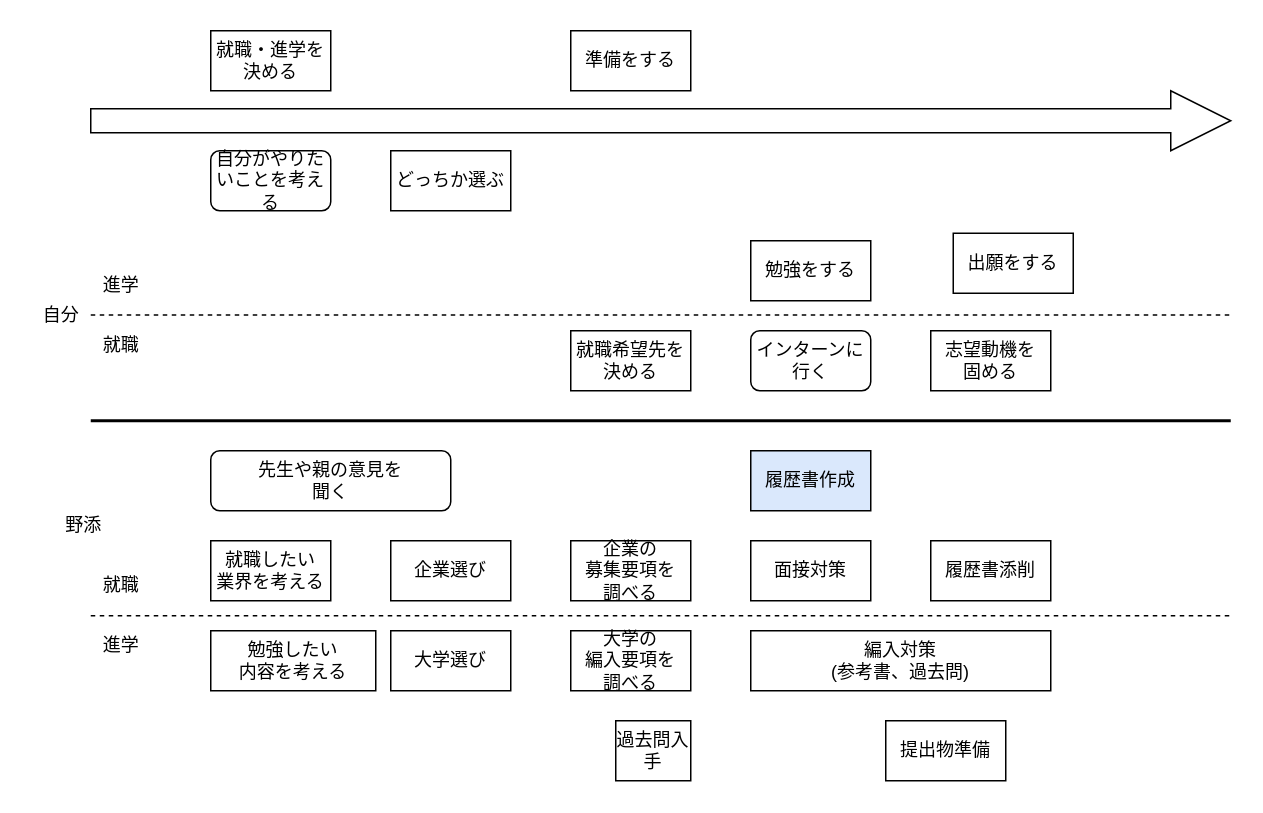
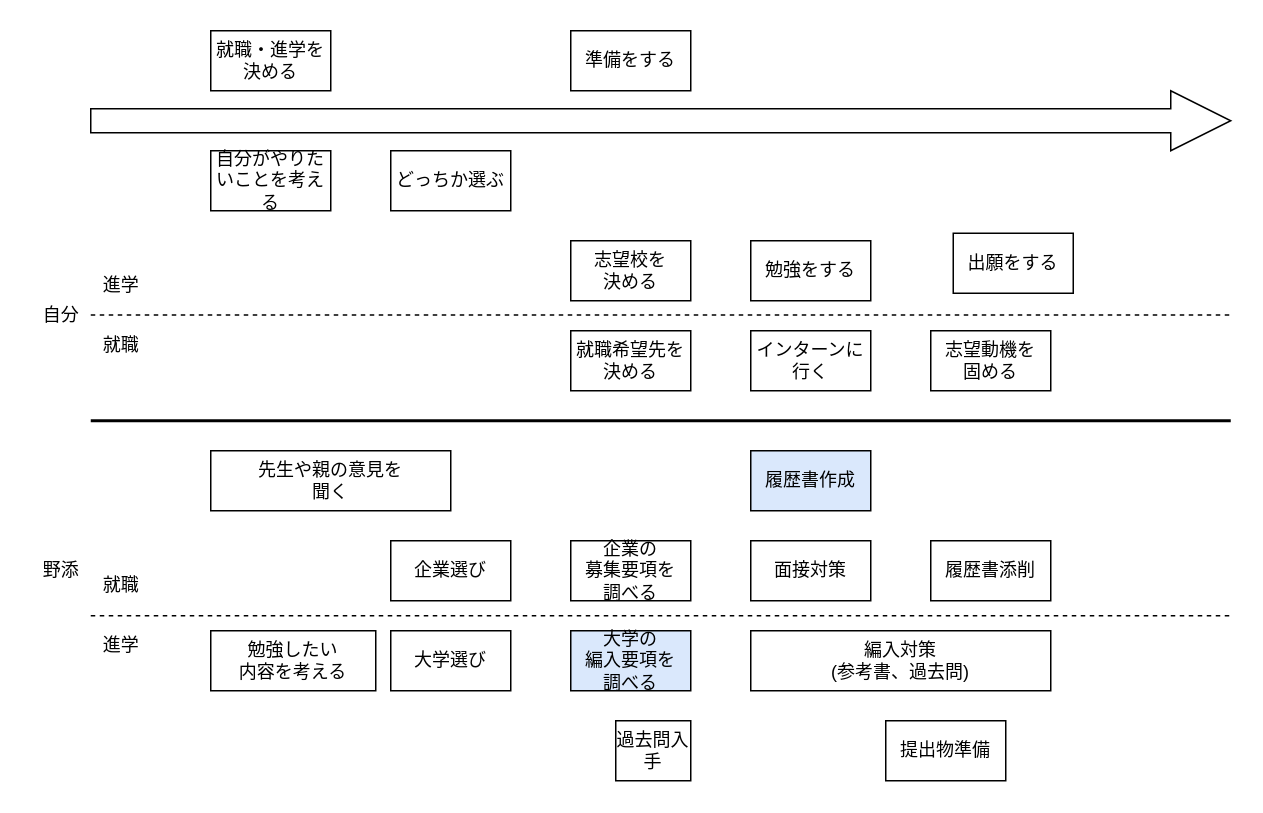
node "自分がやりたいことを考える": shape rounded rectangle -> rectangle
node "志望校を 決める": added
node "インターンに行く": shape rounded rectangle -> rectangle
node "先生や親の意見を 聞く": shape rounded rectangle -> rectangle
node "野添": moved (83, 526) -> (61, 571)
node "就職したい 業界を考える": removed
node "大学の 編入要項を 調べる": fillcolor #ffffff -> #dae8fc
